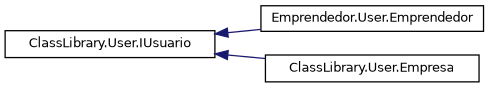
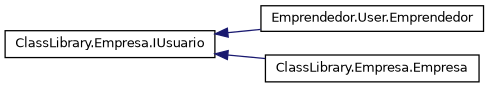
node "ClassLibrary.User.IUsuario": label "ClassLibrary.User.IUsuario" -> "ClassLibrary.Empresa.IUsuario"
node "ClassLibrary.User.Empresa": label "ClassLibrary.User.Empresa" -> "ClassLibrary.Empresa.Empresa"
